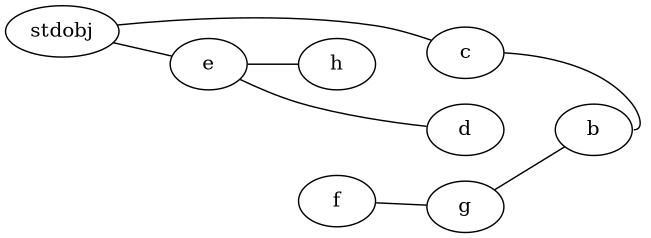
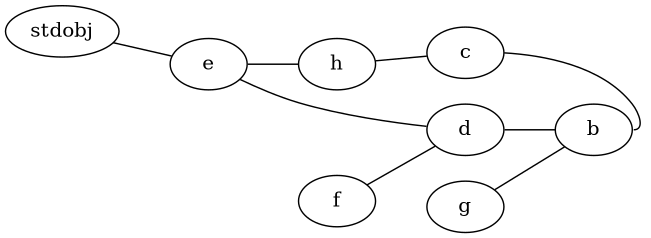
edge "stdobj" -- "c": now "h" -- "c"
edge "d" -- "b": added
edge "f" -- "g": now "f" -- "d"
